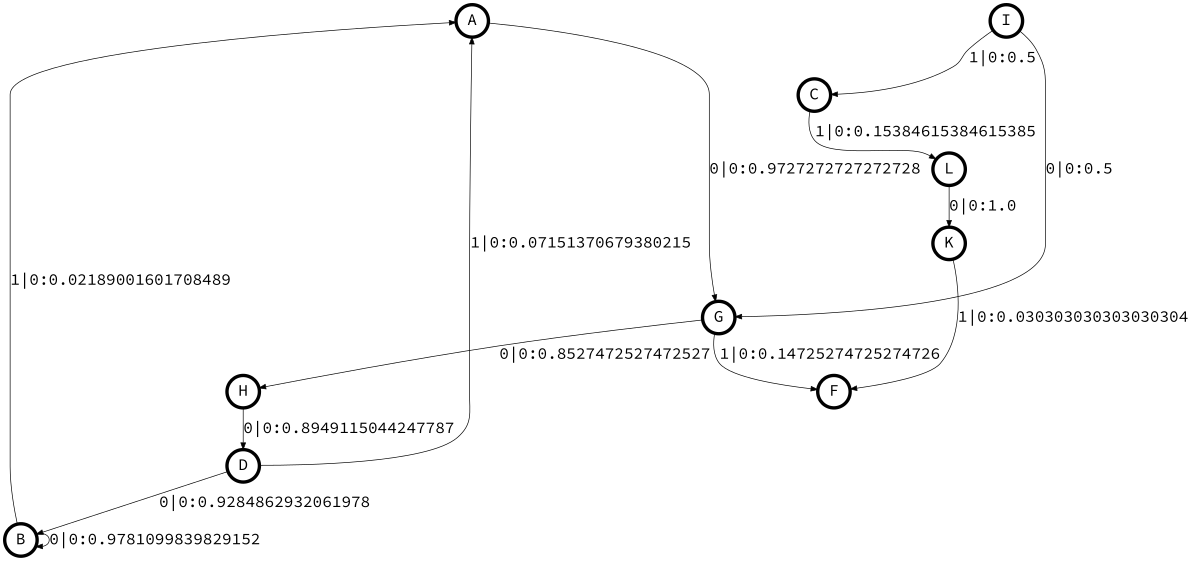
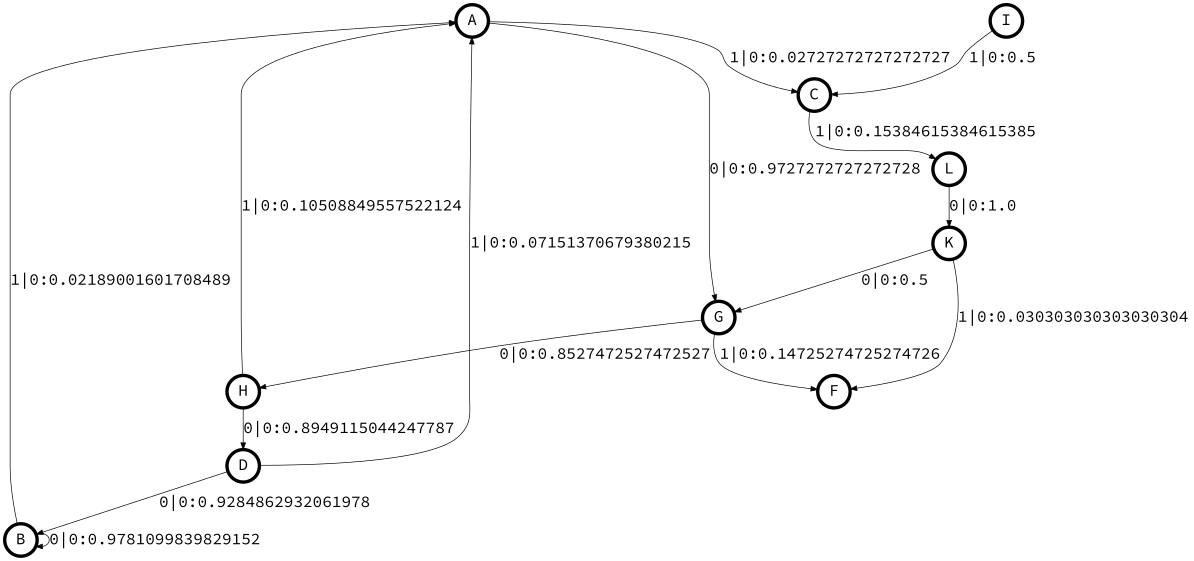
edge "A" -> "C": added, label "1|0:0.02727272727272727"
edge "H" -> "A": added, label "1|0:0.10508849557522124"
edge "I" -> "G": now "K" -> "G"
